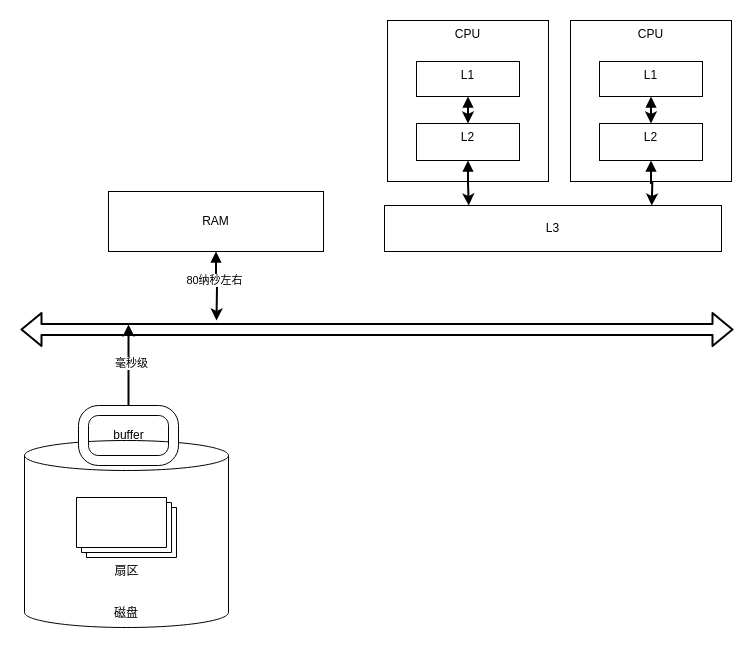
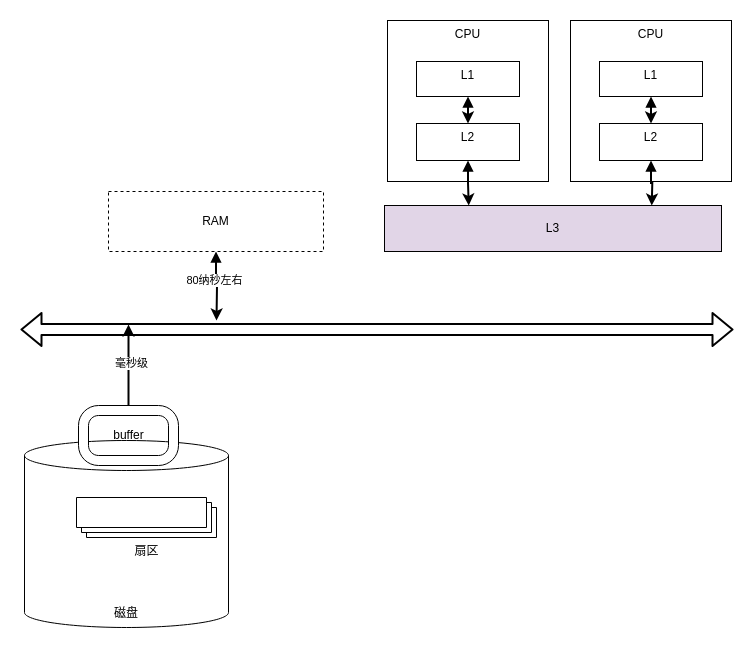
node "RAM": style solid -> dashed
node "L3": fillcolor #ffffff -> #e1d5e7
node "扇区": size 100x60 -> 140x40
